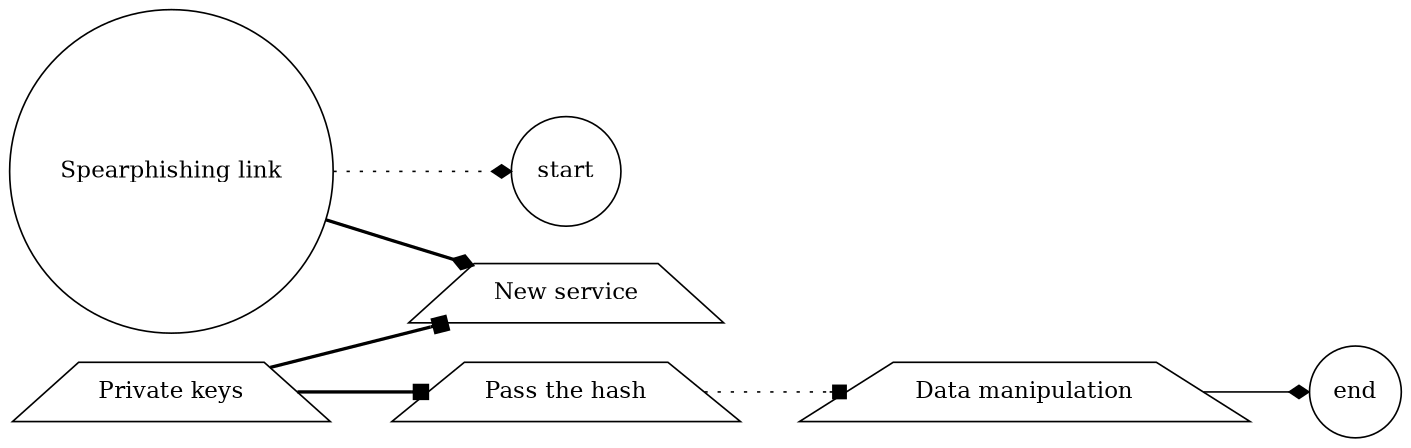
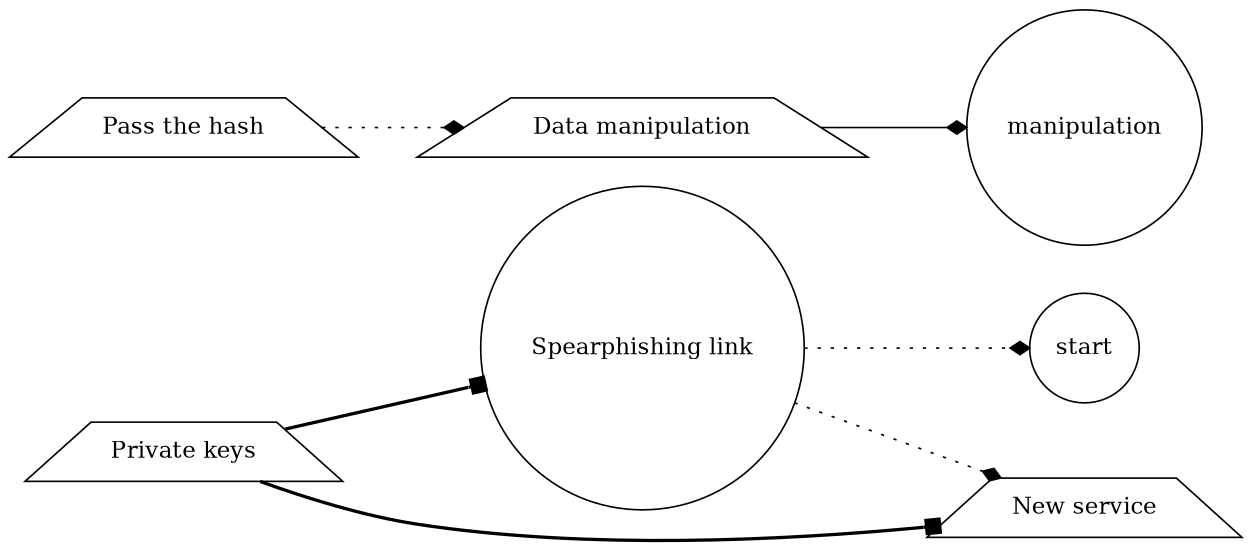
edge "Spearphishing link" -> "New service": style bold -> dotted
edge "Private keys" -> "Pass the hash": now "Private keys" -> "Spearphishing link"
edge "Pass the hash" -> "Data manipulation": arrowhead box -> diamond
node "end": label "end" -> "manipulation"
